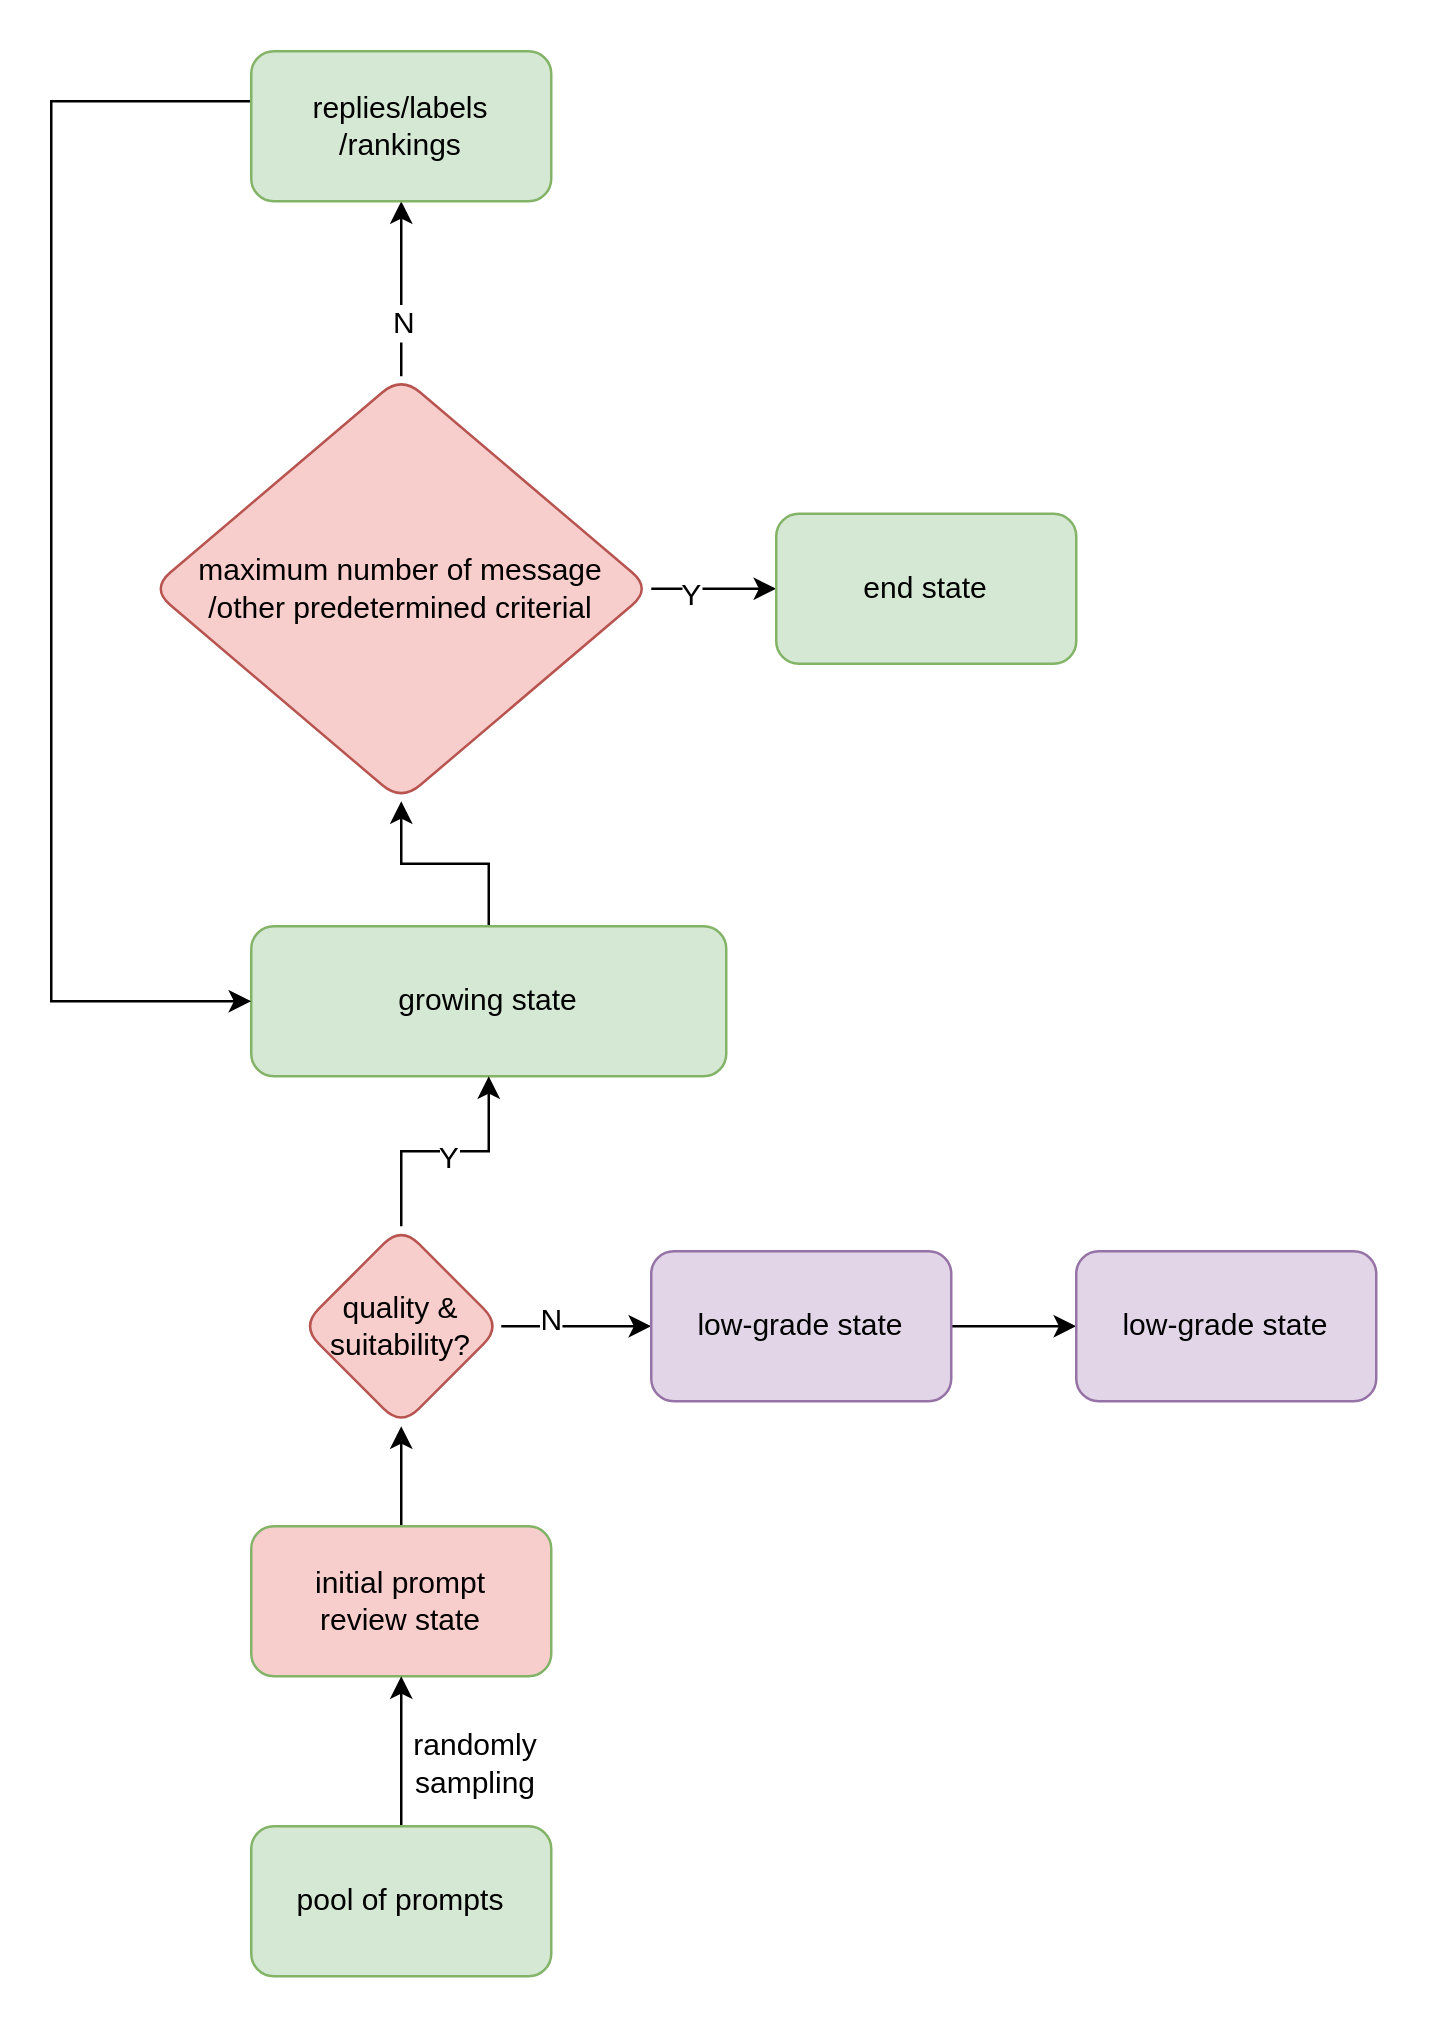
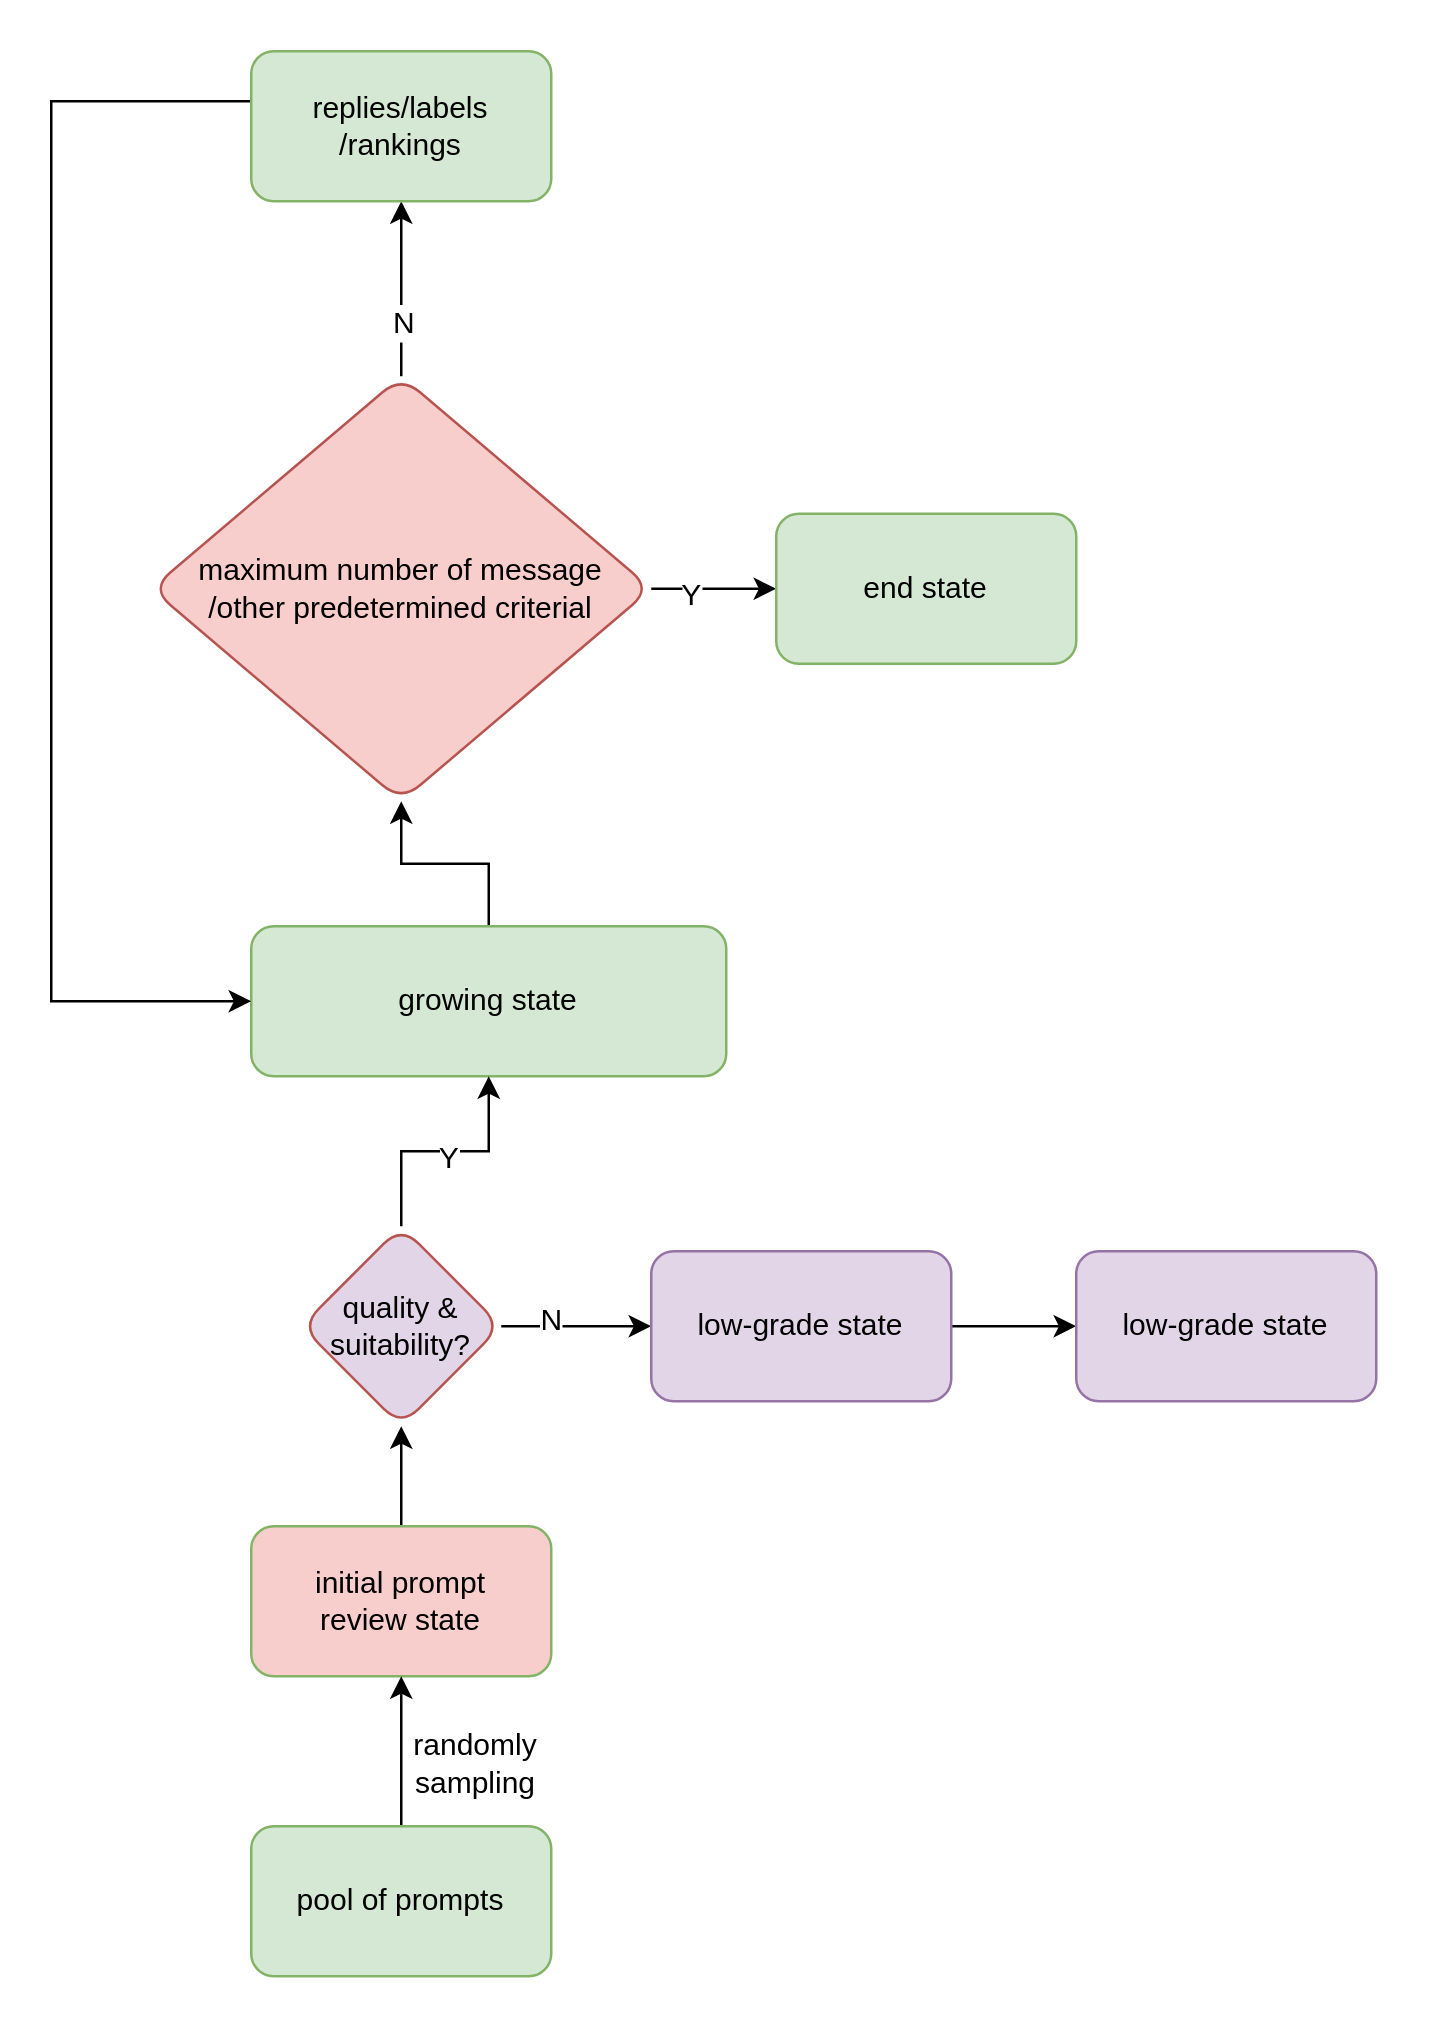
node "quality &suitability?": fillcolor #f8cecc -> #e1d5e7
